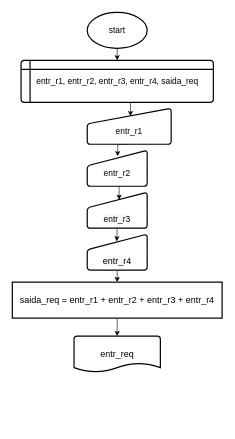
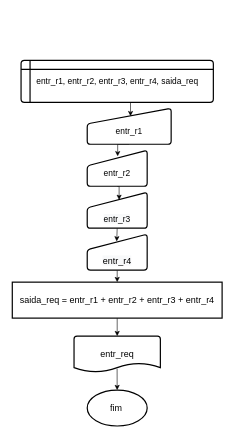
node "start": removed
edge "start" -> "entr_r1, entr_r2, entr_r3, entr_r4, saida_req": removed
edge "entr_req" -> "fim": added
node "fim": added
